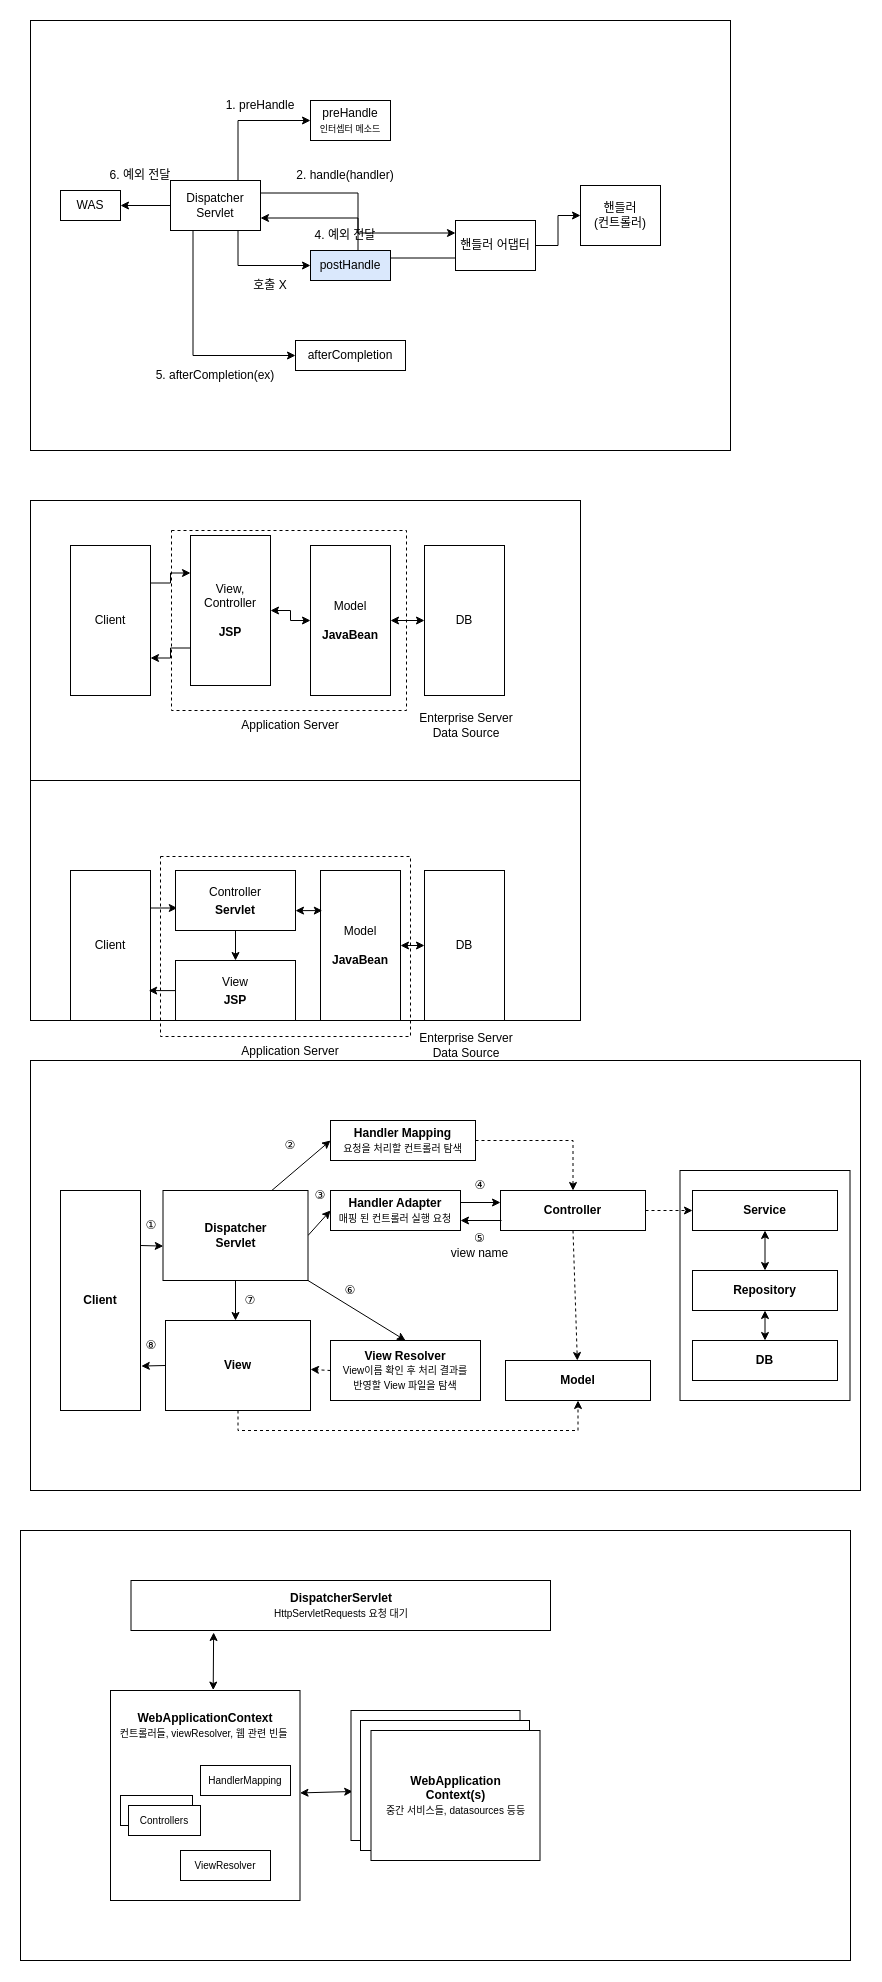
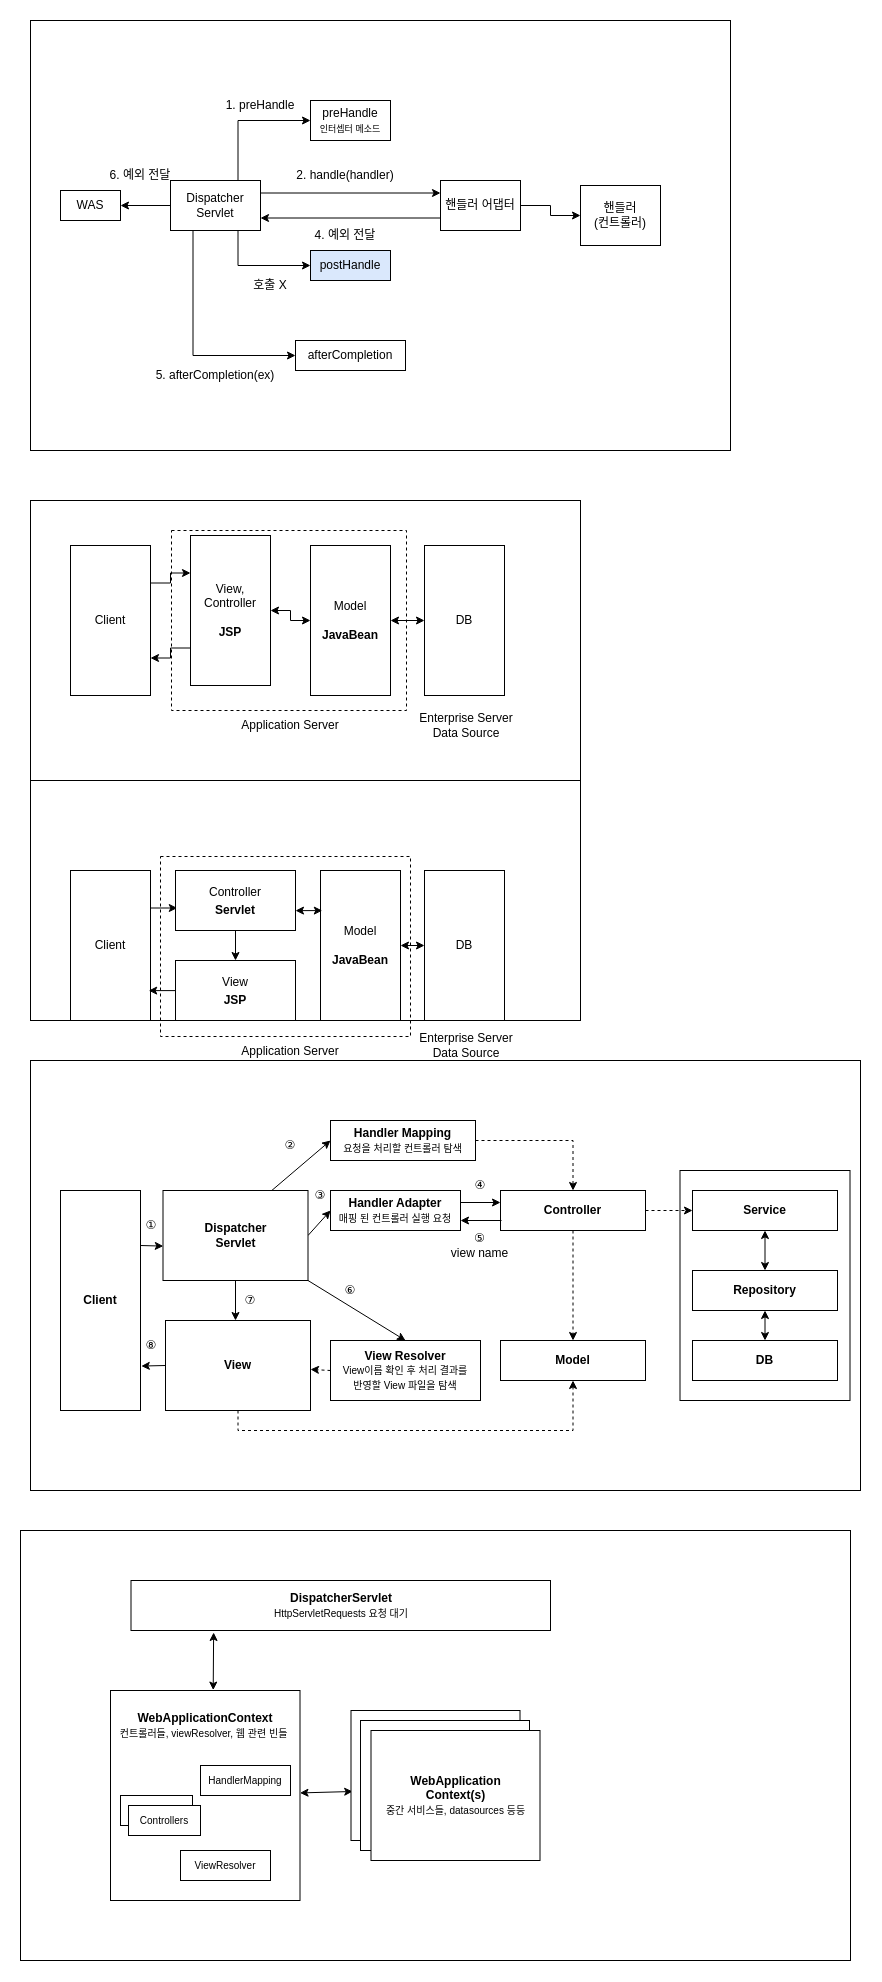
node "핸들러 어댑터": moved (496, 246) -> (481, 206)
node "Model": moved (578, 1381) -> (573, 1361)
